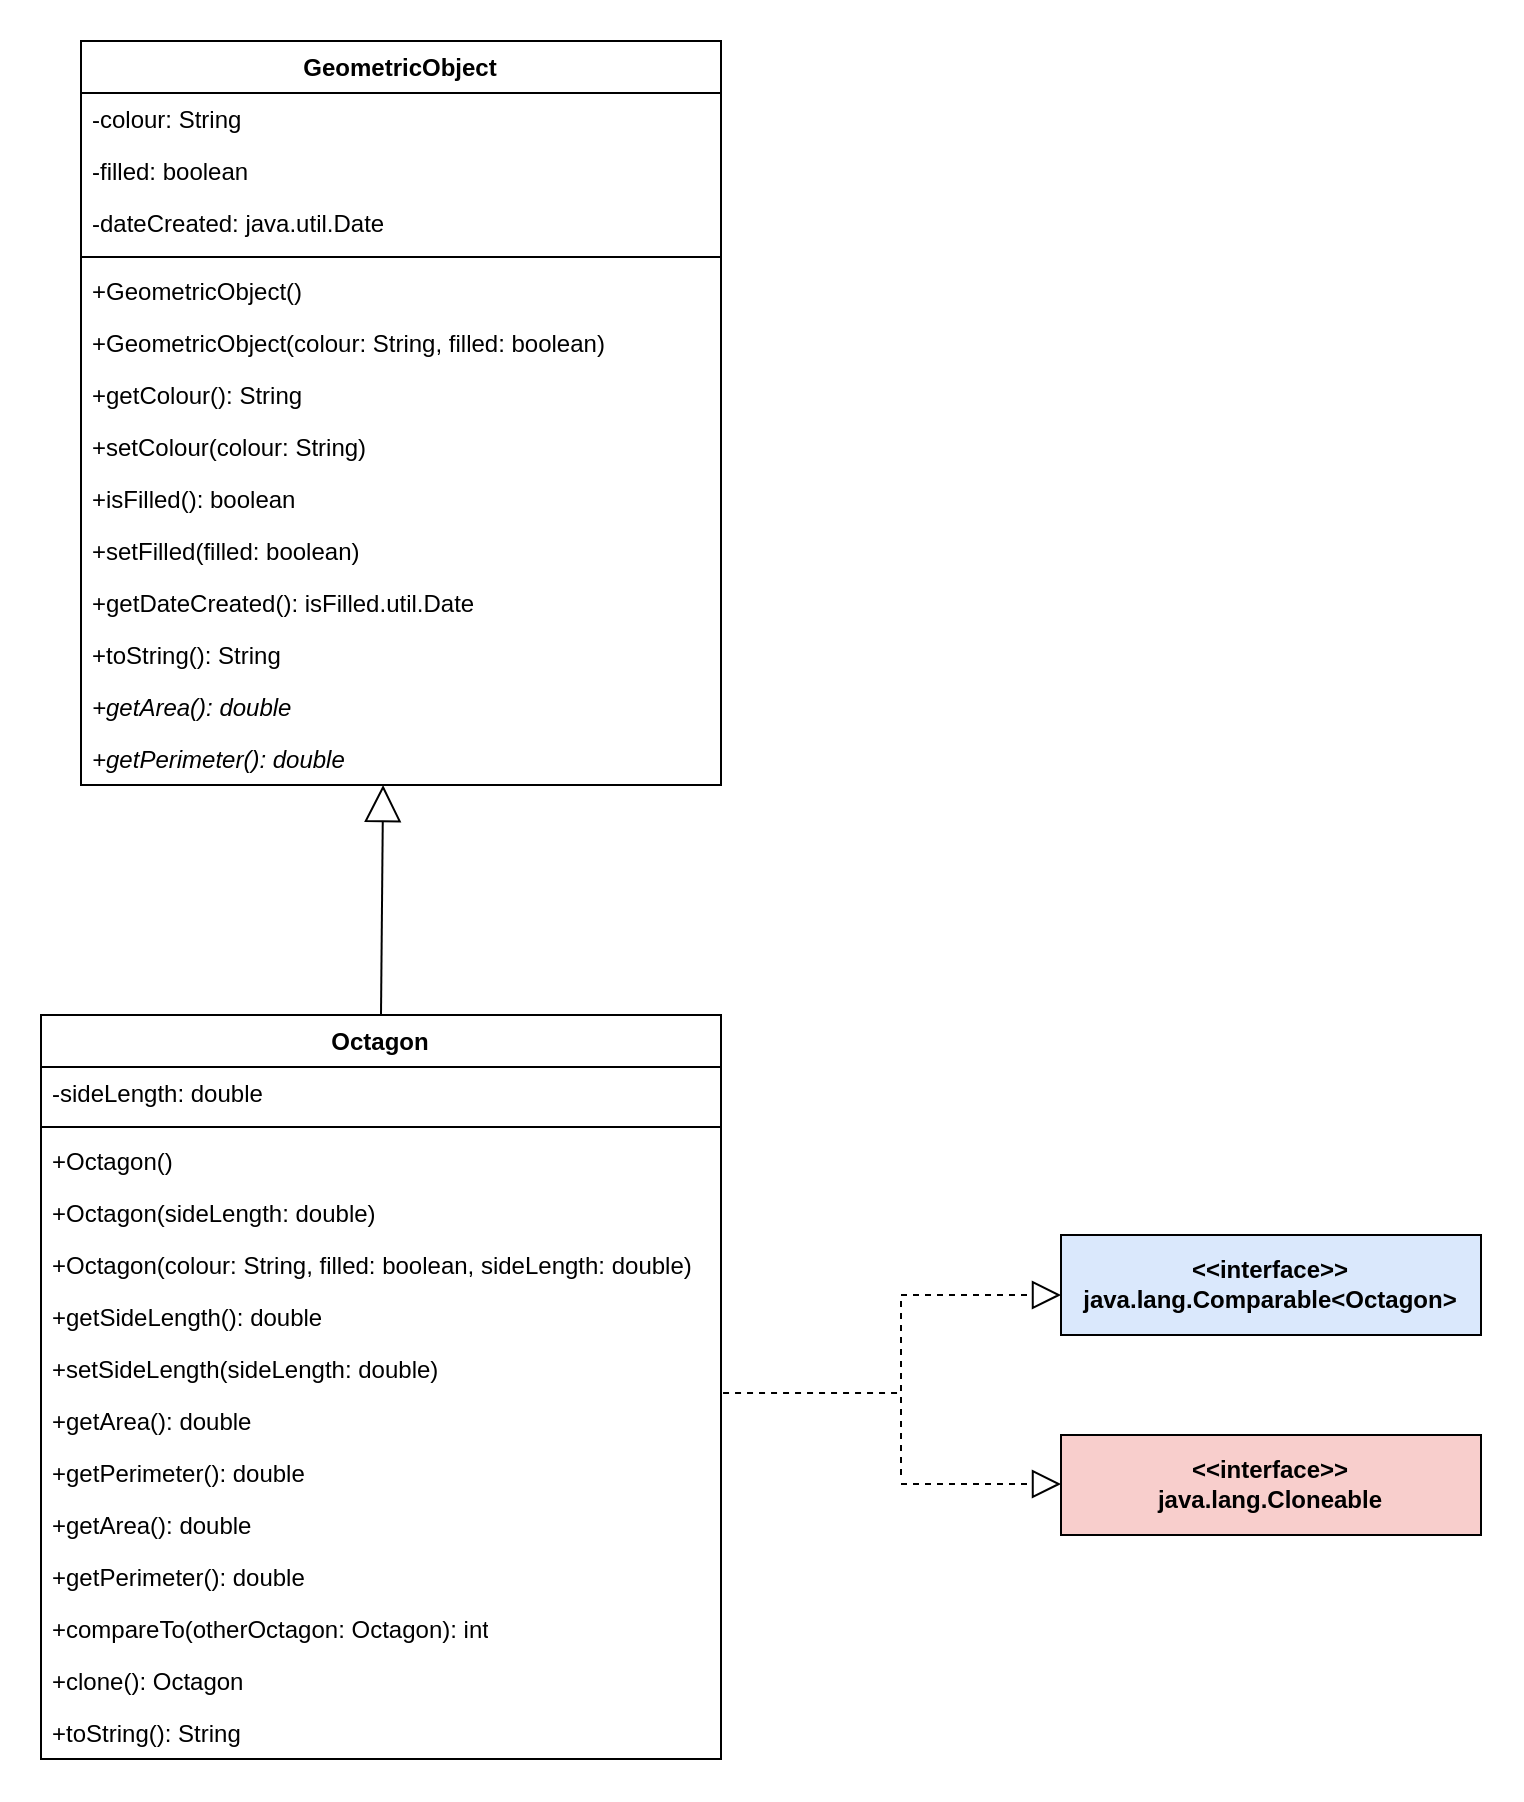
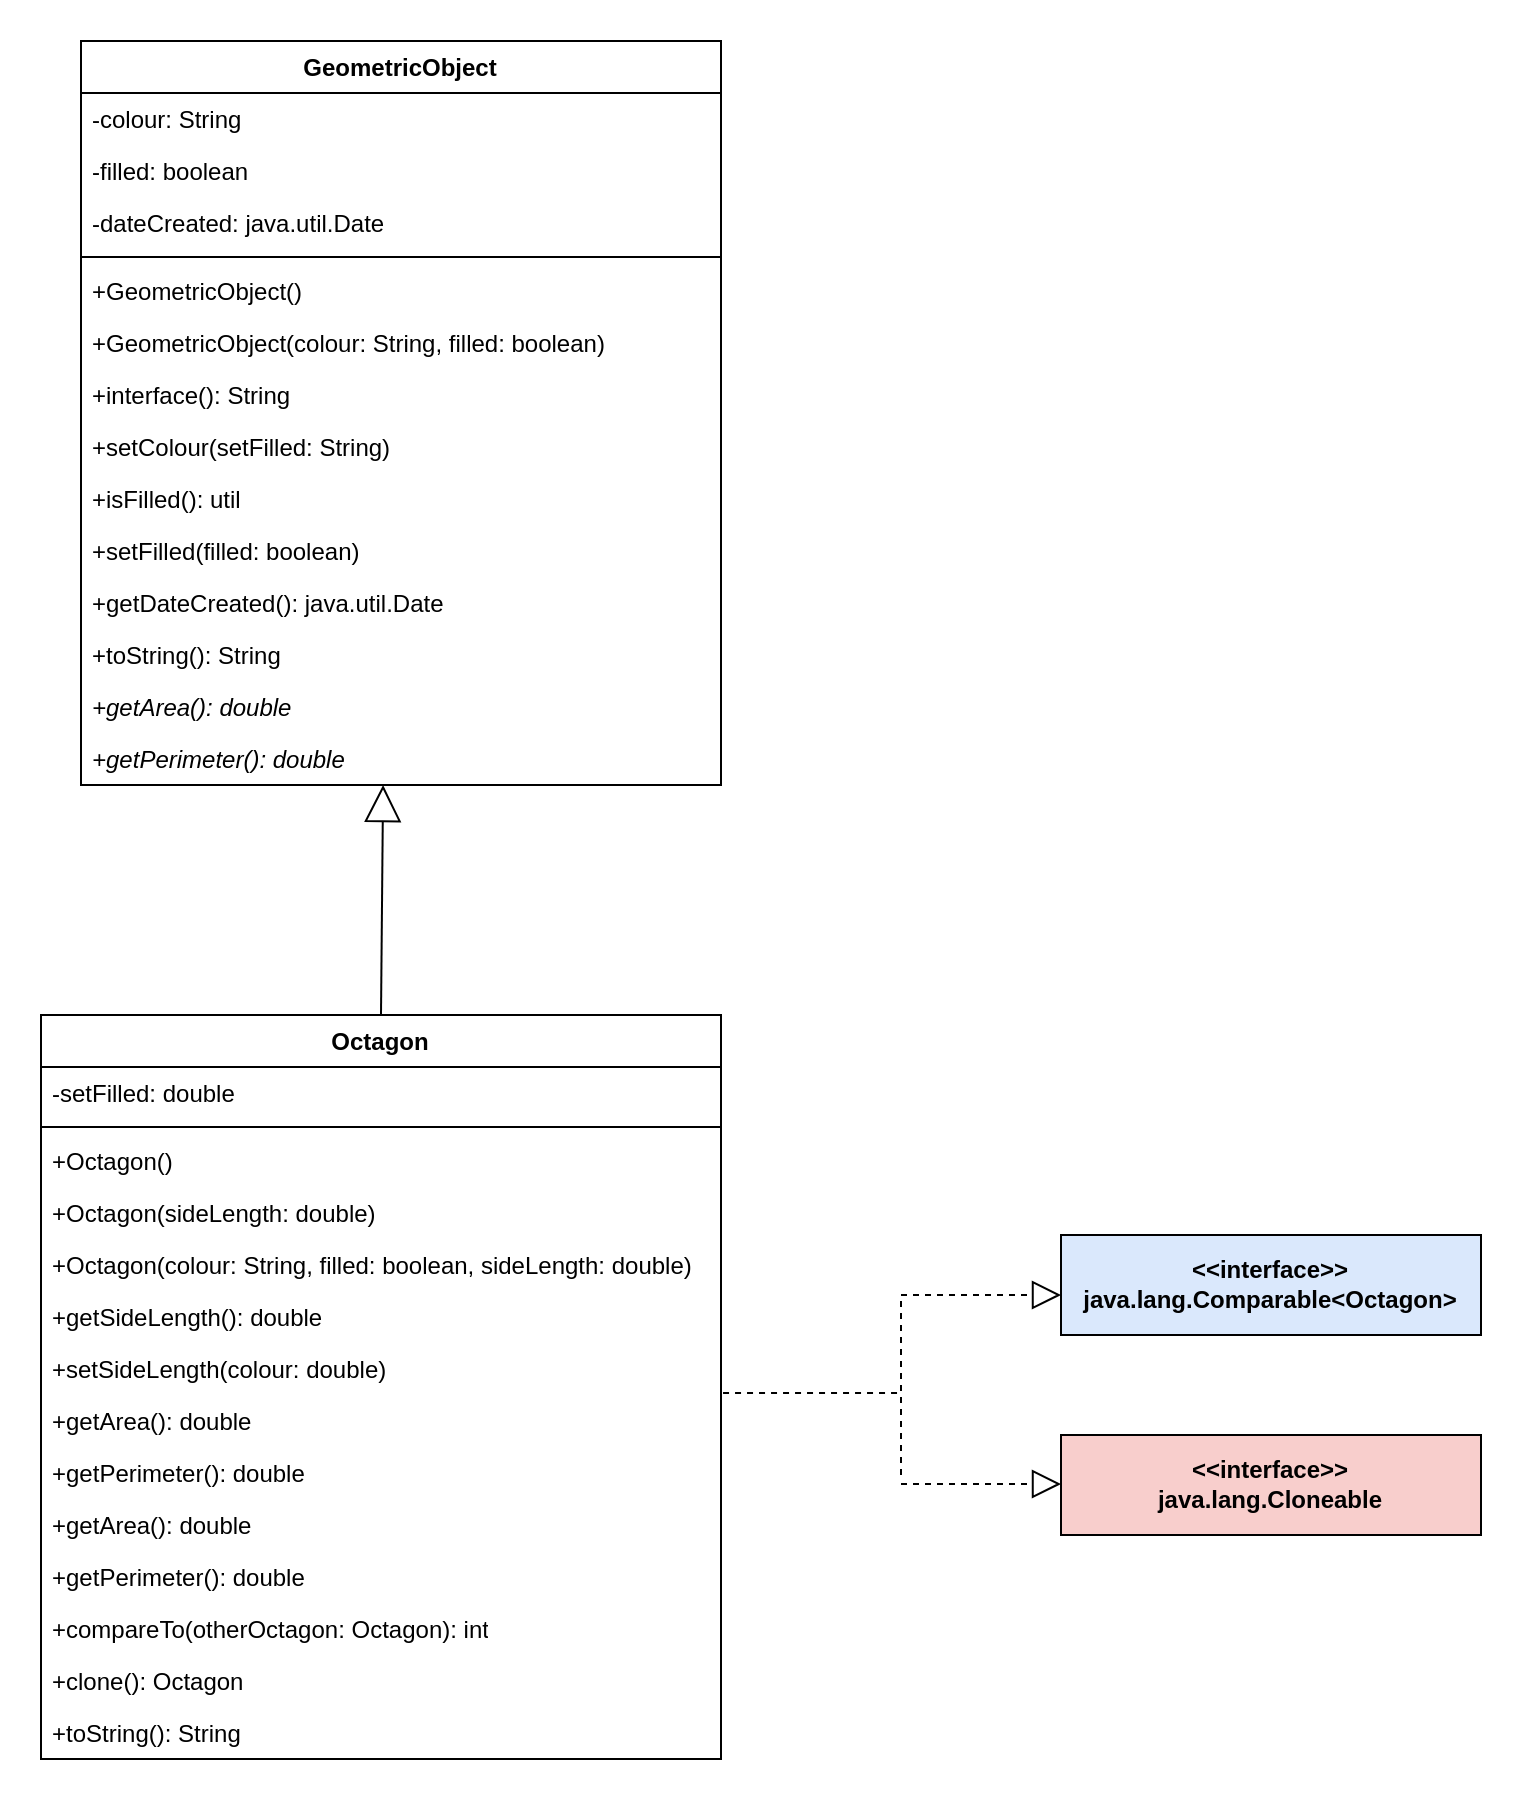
node "+getColour(): String": label "+getColour(): String" -> "+interface(): String"
node "+setColour(colour: String)": label "+setColour(colour: String)" -> "+setColour(setFilled: String)"
node "+isFilled(): boolean": label "+isFilled(): boolean" -> "+isFilled(): util"
node "+getDateCreated(): isFilled.util.Date": label "+getDateCreated(): isFilled.util.Date" -> "+getDateCreated(): java.util.Date"
node "-sideLength: double": label "-sideLength: double" -> "-setFilled: double"
node "+setSideLength(sideLength: double)": label "+setSideLength(sideLength: double)" -> "+setSideLength(colour: double)"
